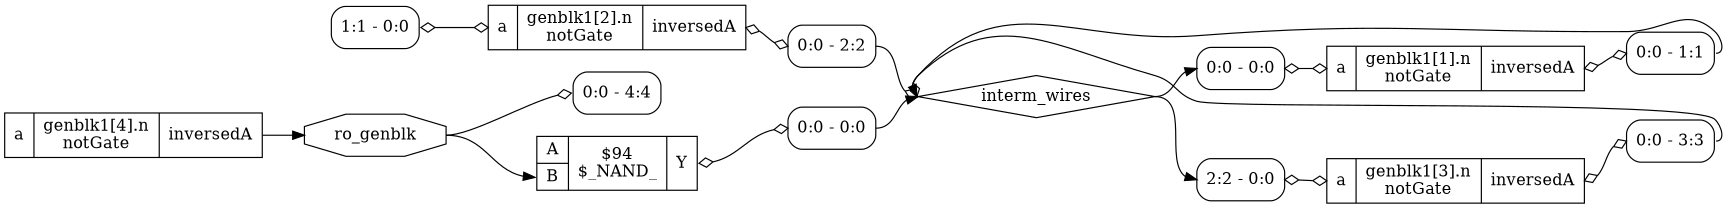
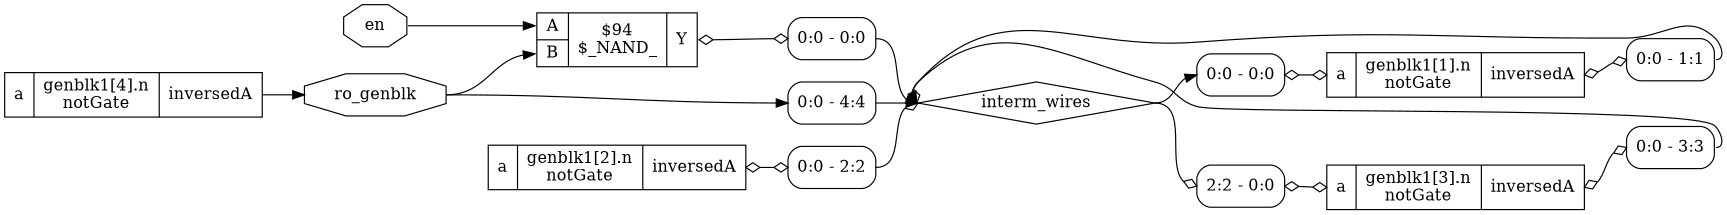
node "en": added
node "1:1 - 0:0": removed
edge "0:0 - 1:1" -> "interm_wires": arrowhead normal -> odiamond
edge "0:0 - 4:4" -> "interm_wires": added
edge "0:0 - 3:3" -> "interm_wires": arrowhead odiamond -> normal
edge "ro_genblk" -> "0:0 - 4:4": arrowhead odiamond -> normal
edge "interm_wires" -> "2:2 - 0:0": arrowhead normal -> odiamond
